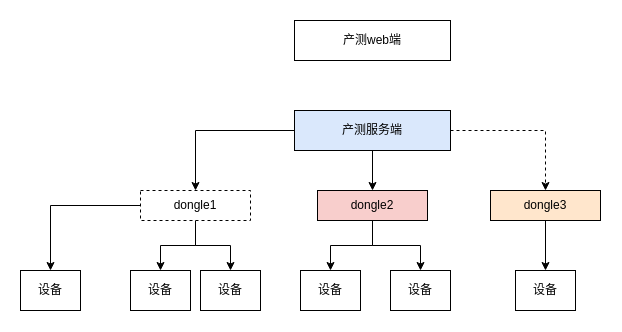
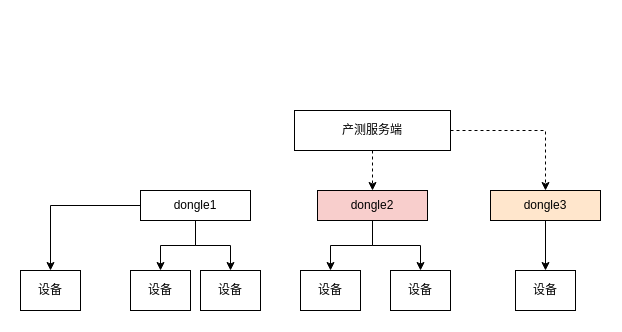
node "产测web端": removed
edge "产测服务端" -> "dongle1": removed
node "产测服务端": fillcolor #dae8fc -> #ffffff
edge "产测服务端" -> "dongle2": style solid -> dashed
node "dongle1": style dashed -> solid
